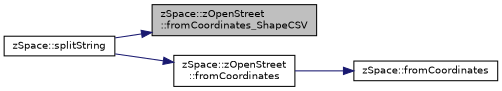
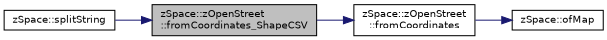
edge "zSpace::splitString" -> "zSpace::zOpenStreet ::fromCoordinates": now "zSpace::zOpenStreet ::fromCoordinates_ShapeCSV" -> "zSpace::zOpenStreet ::fromCoordinates"
node "zSpace::fromCoordinates": label "zSpace::fromCoordinates" -> "zSpace::ofMap"
